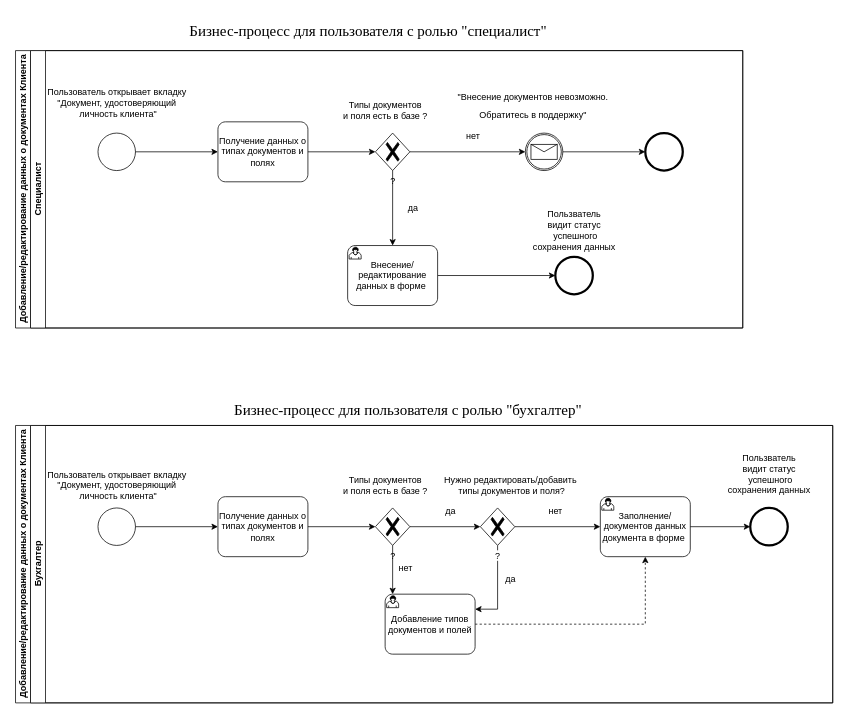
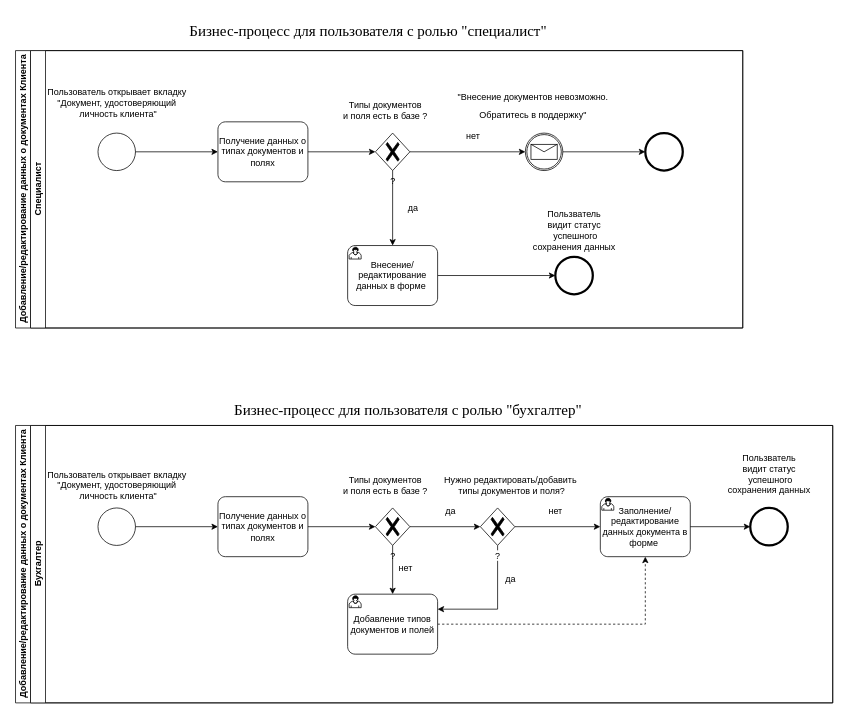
node "Заполнение/документов данных документа в форме": label "Заполнение/документов данных документа в форме" -> "Заполнение/редактирование данных документа в форме"
node "Добавление типов документов и полей": moved (430, 624) -> (393, 624)
